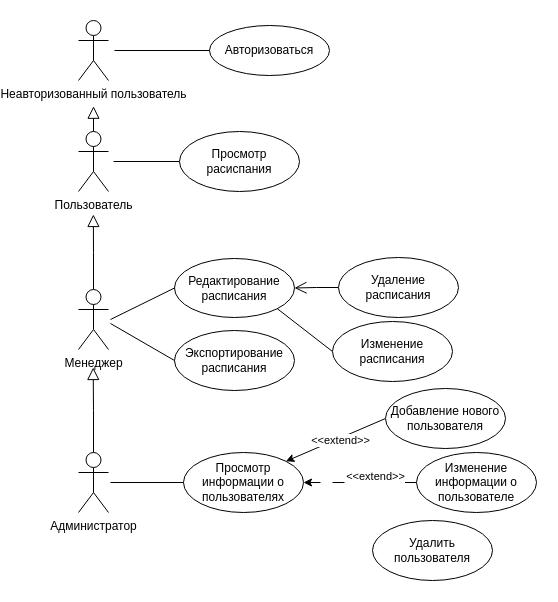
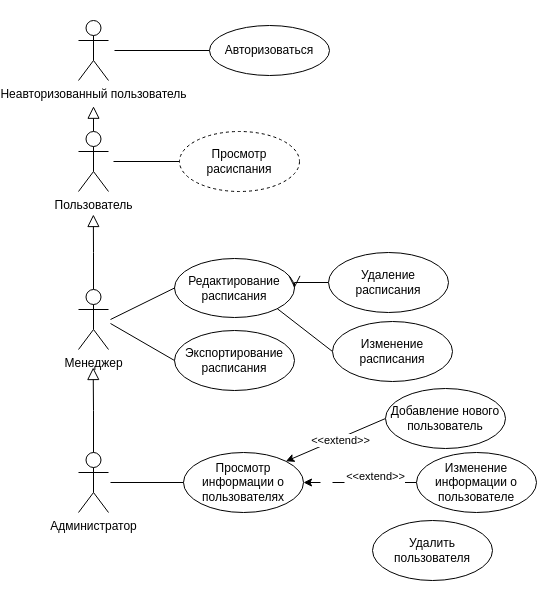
node "Просмотр расиспания": style solid -> dashed
node "Удаление расписания": moved (399, 288) -> (389, 283)
node "Добавление нового пользователя": label "Добавление нового пользователя" -> "Добавление нового пользователь"
